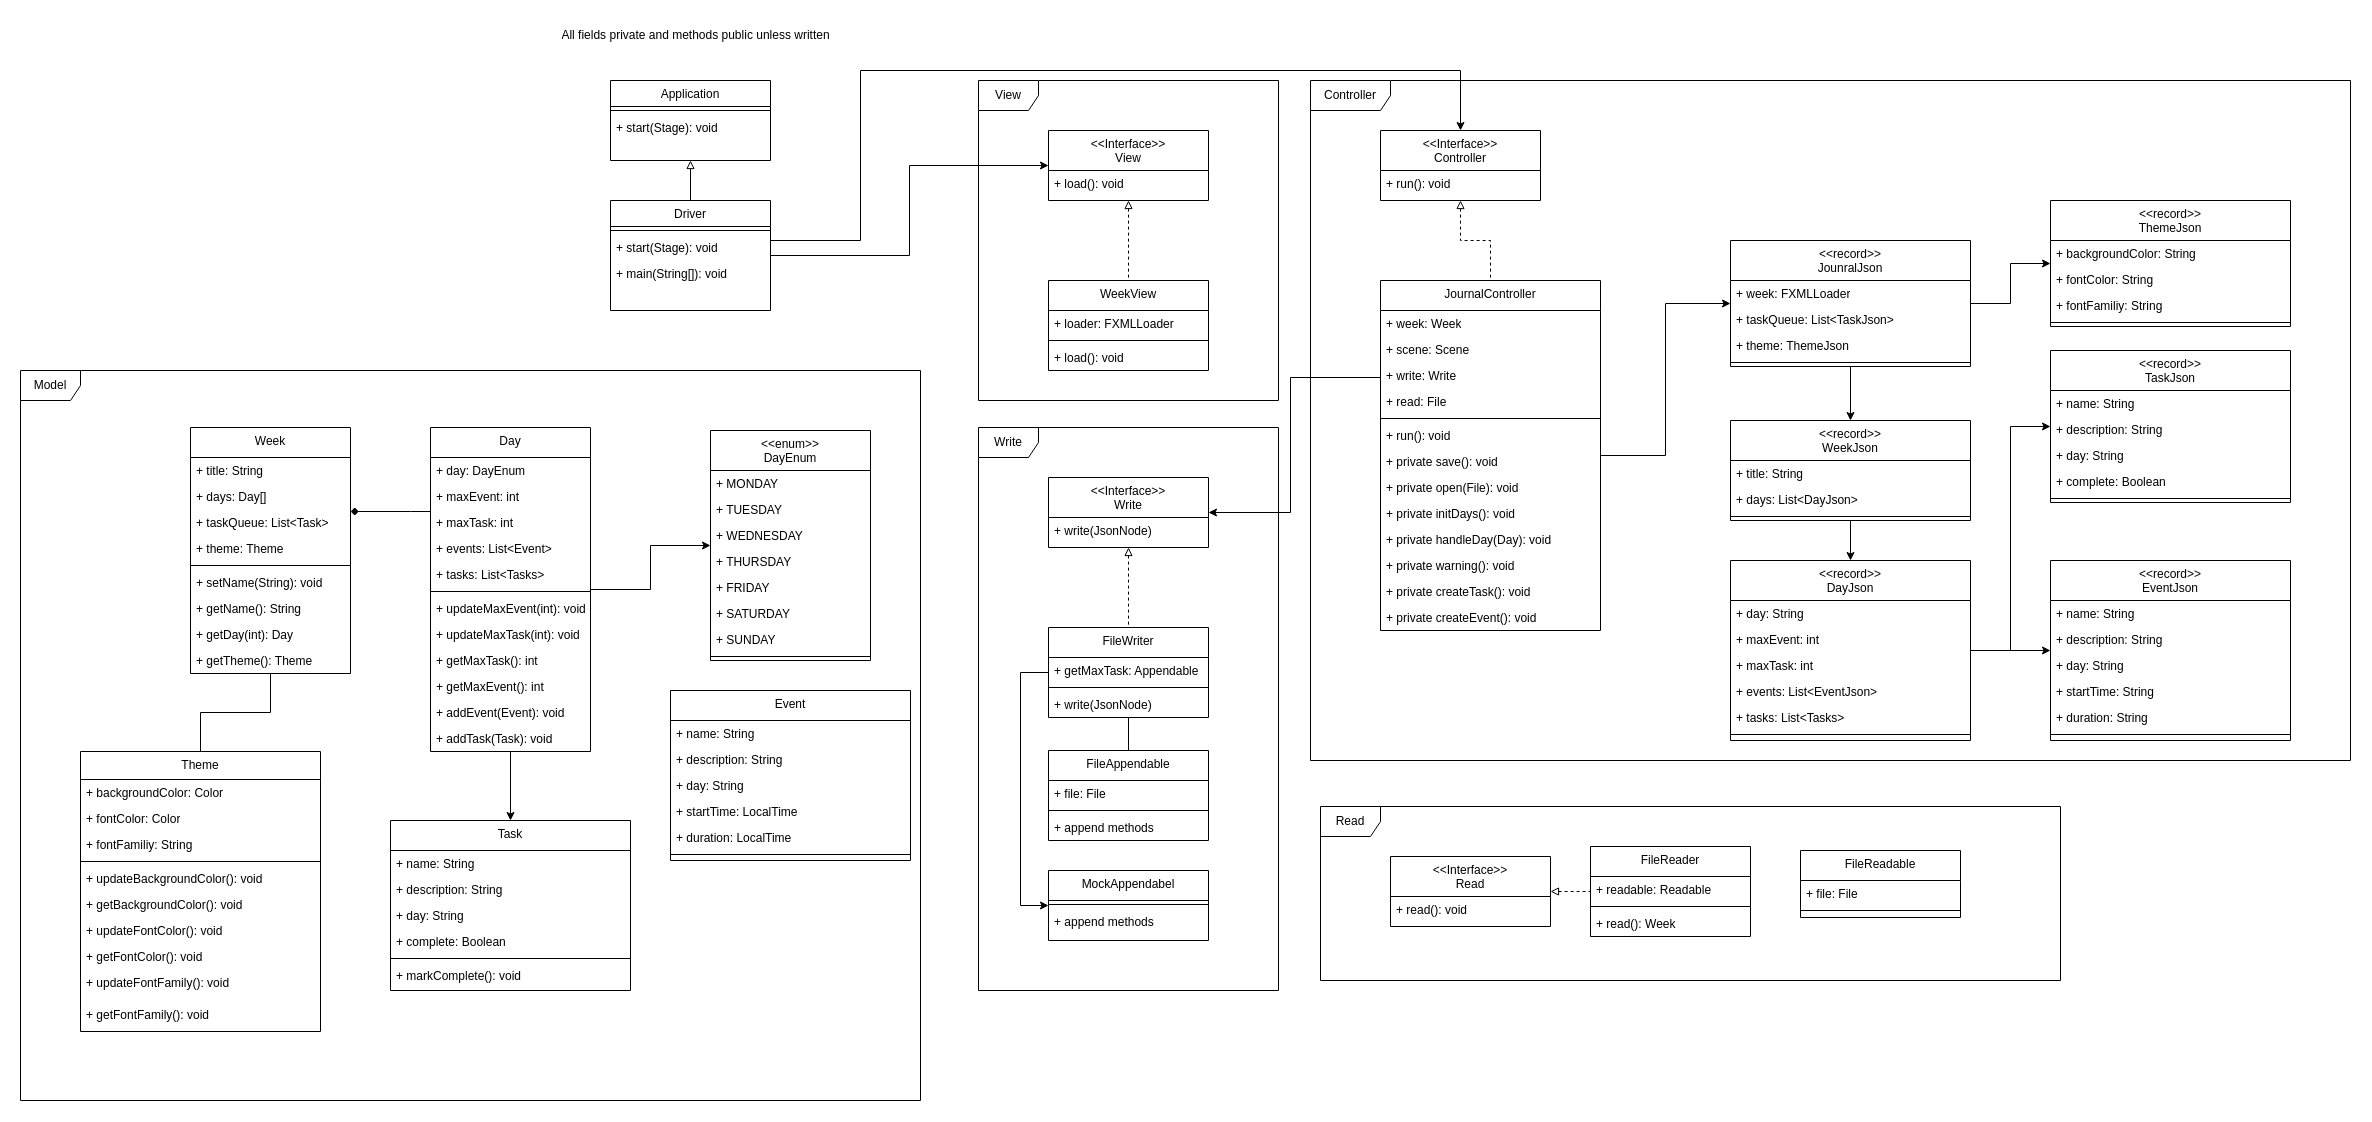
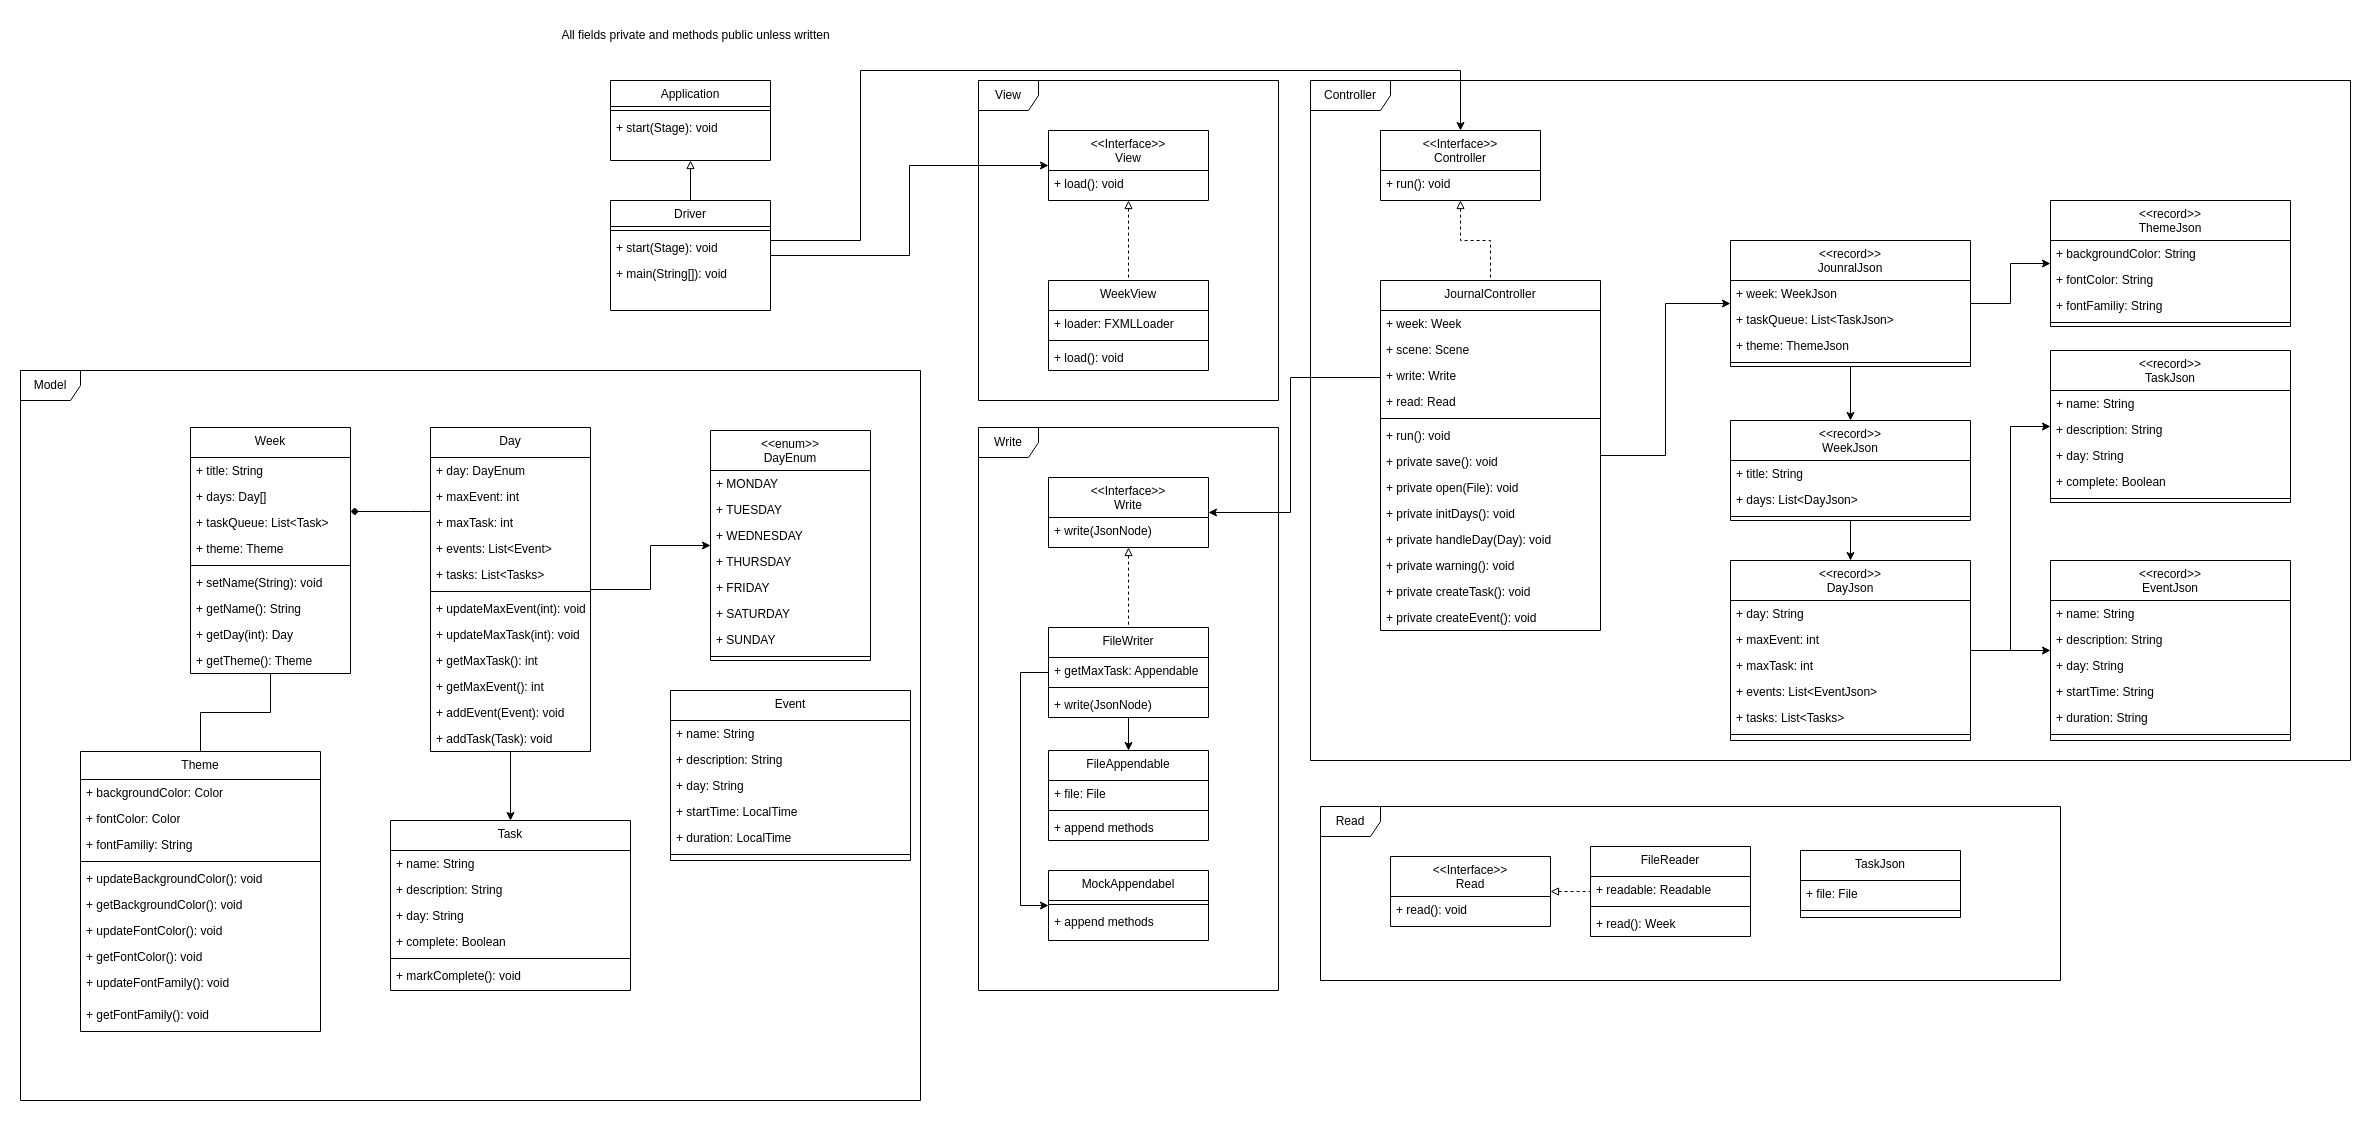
node "+ week: FXMLLoader": label "+ week: FXMLLoader" -> "+ week: WeekJson"
node "+ read: File": label "+ read: File" -> "+ read: Read"
edge "FileWriter" -- "FileAppendable": arrowhead none -> classic
node "FileReadable": label "FileReadable" -> "TaskJson"
